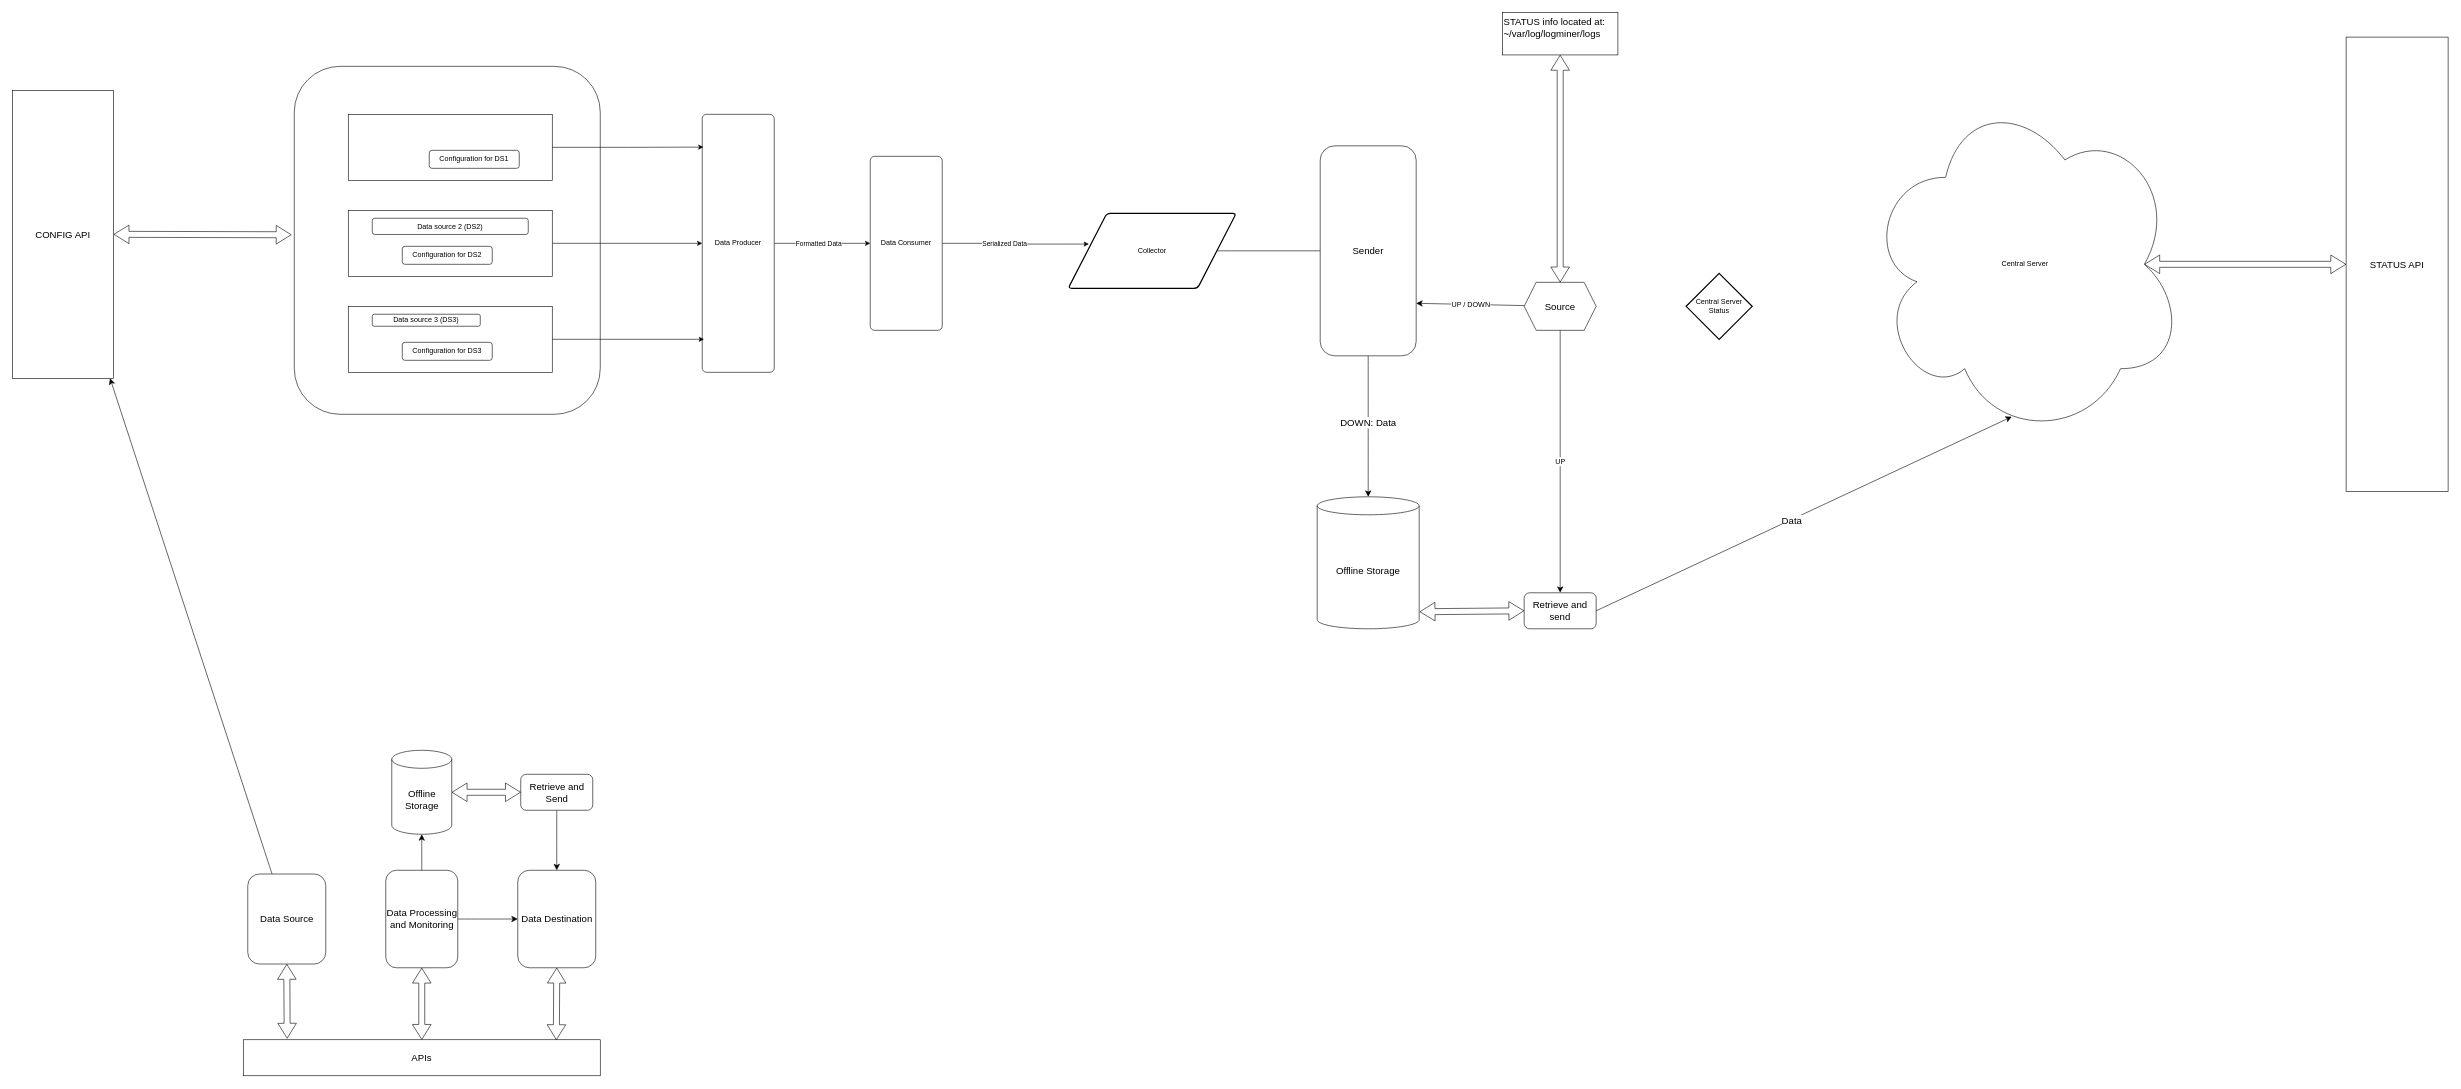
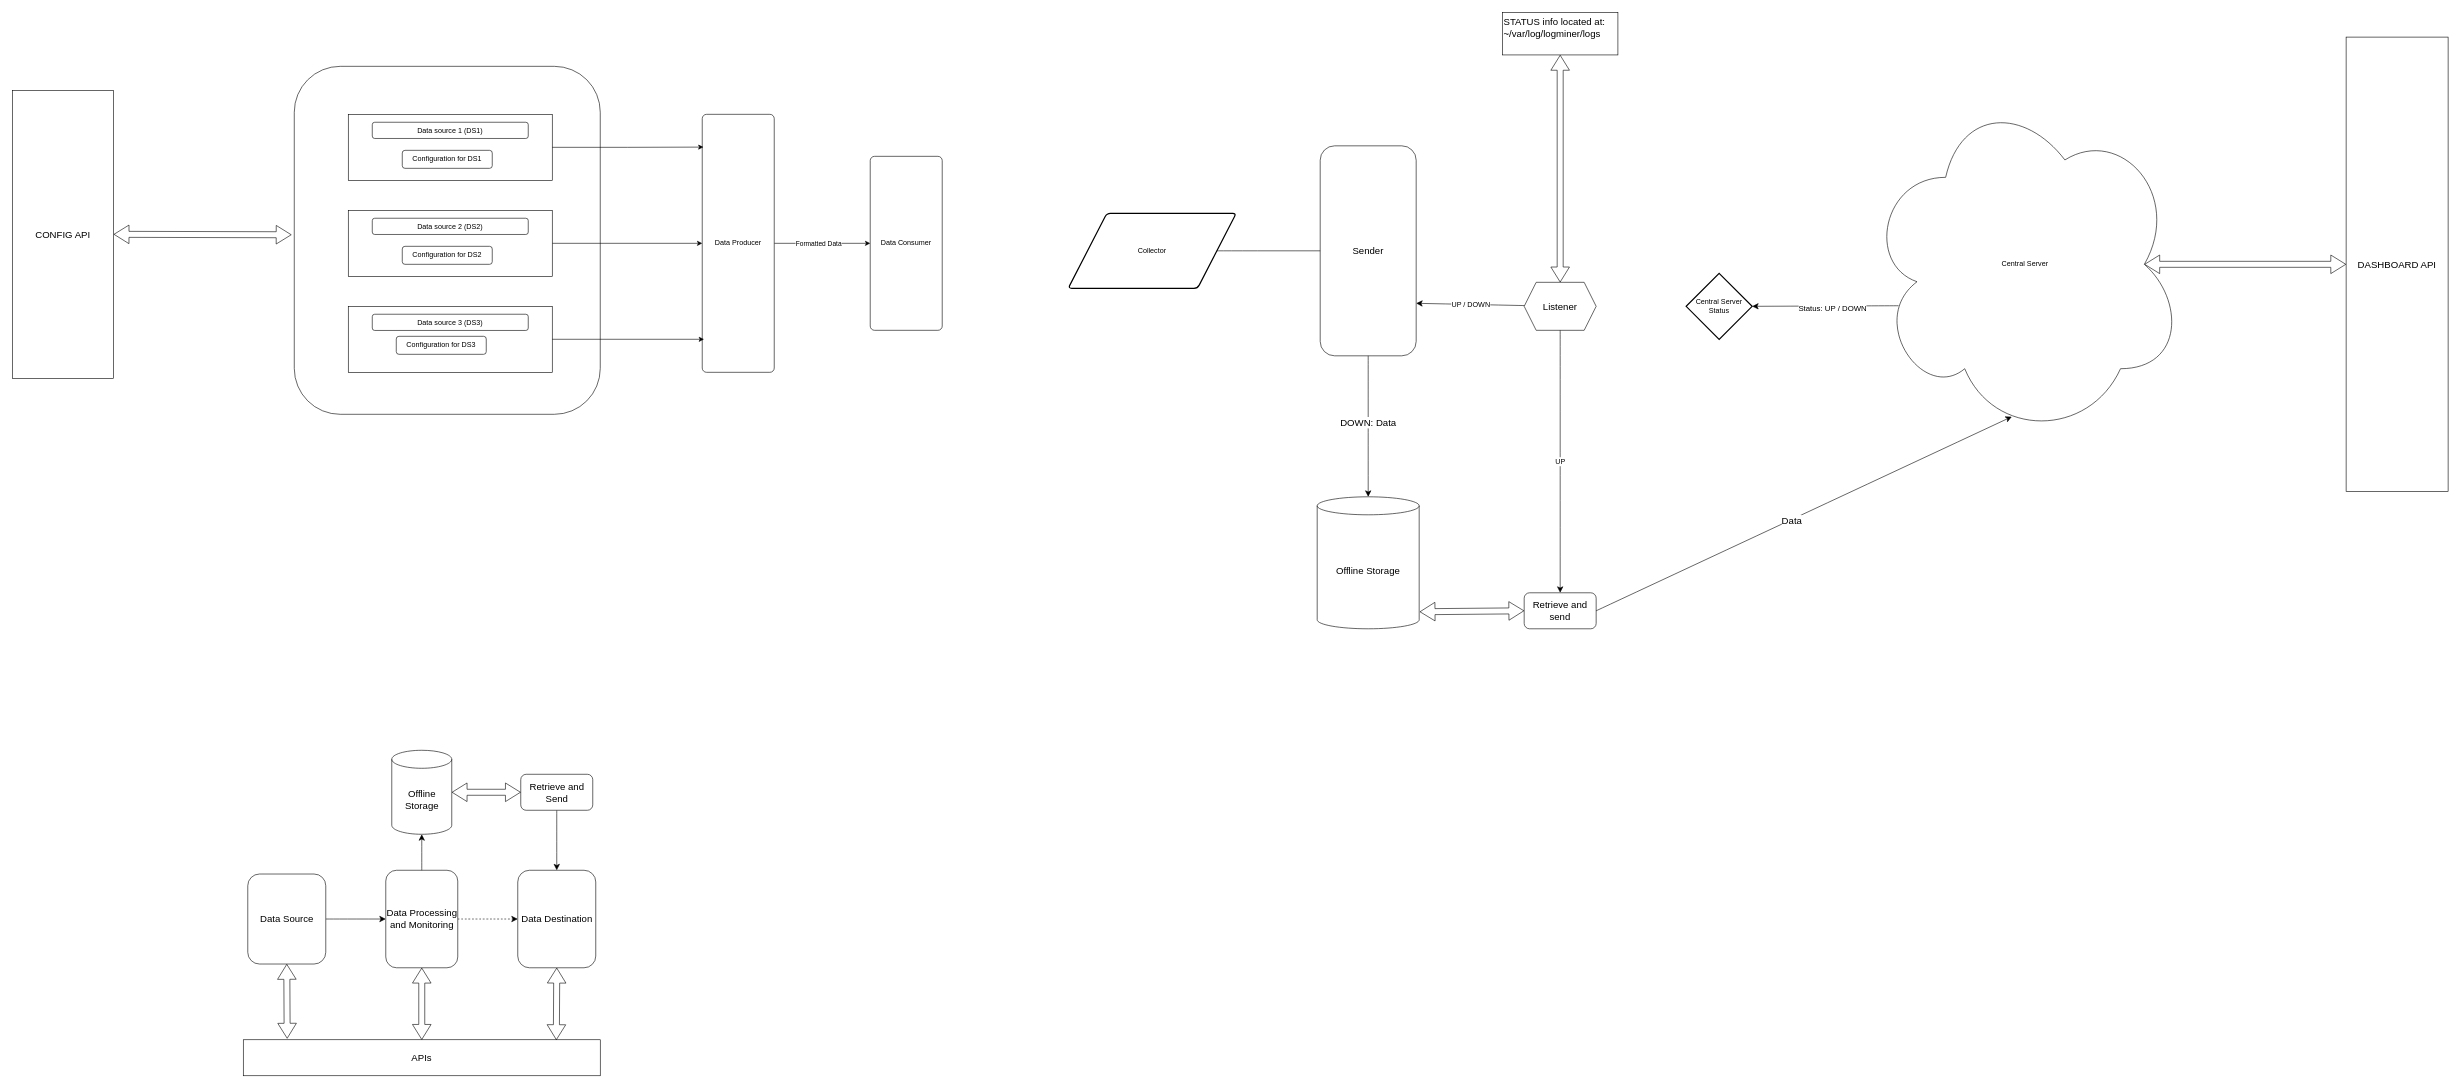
node "Data source 1 (DS1)": added
node "Configuration for DS1": moved (474, 159) -> (447, 159)
edge "Data Consumer" -> "Collector": removed, label "Serialized Data"
node "STATUS API": label "STATUS API" -> "DASHBOARD API"
node "Source": label "Source" -> "Listener"
edge "Central Server" -> "Central Server Status": added, label "Status: UP / DOWN"
node "Data source 3 (DS3)": size 108x12 -> 156x16
node "Configuration for DS3": moved (447, 351) -> (441, 345)
edge "Data Source" -> "CONFIG API": now "Data Source" -> "Data Processing and Monitoring"
edge "Data Processing and Monitoring" -> "Data Destination": style solid -> dashed
